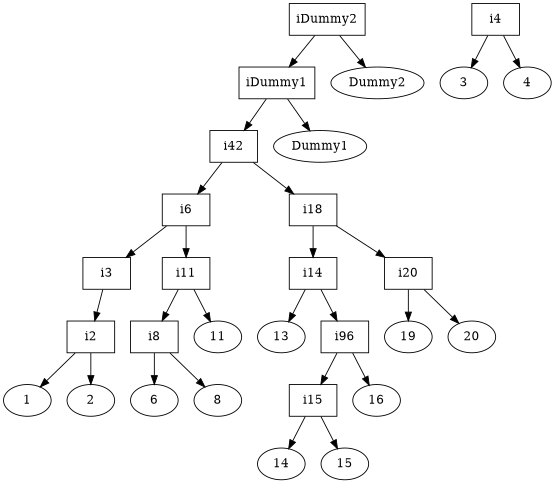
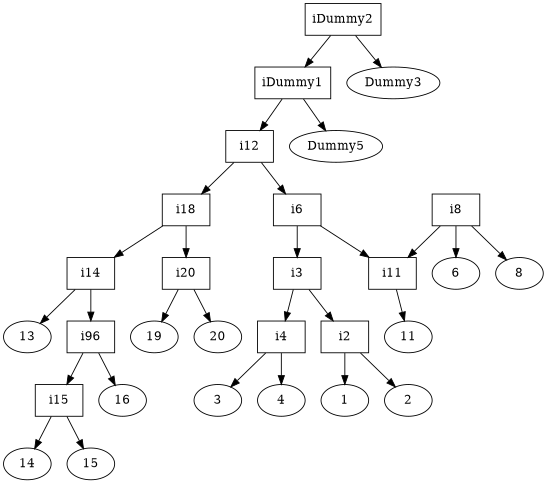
node "Dummy2": label "Dummy2" -> "Dummy3"
node "i42": label "i42" -> "i12"
node "Dummy1": label "Dummy1" -> "Dummy5"
edge "i11" -> "i8": reversed
edge "i3" -> "i4": added
